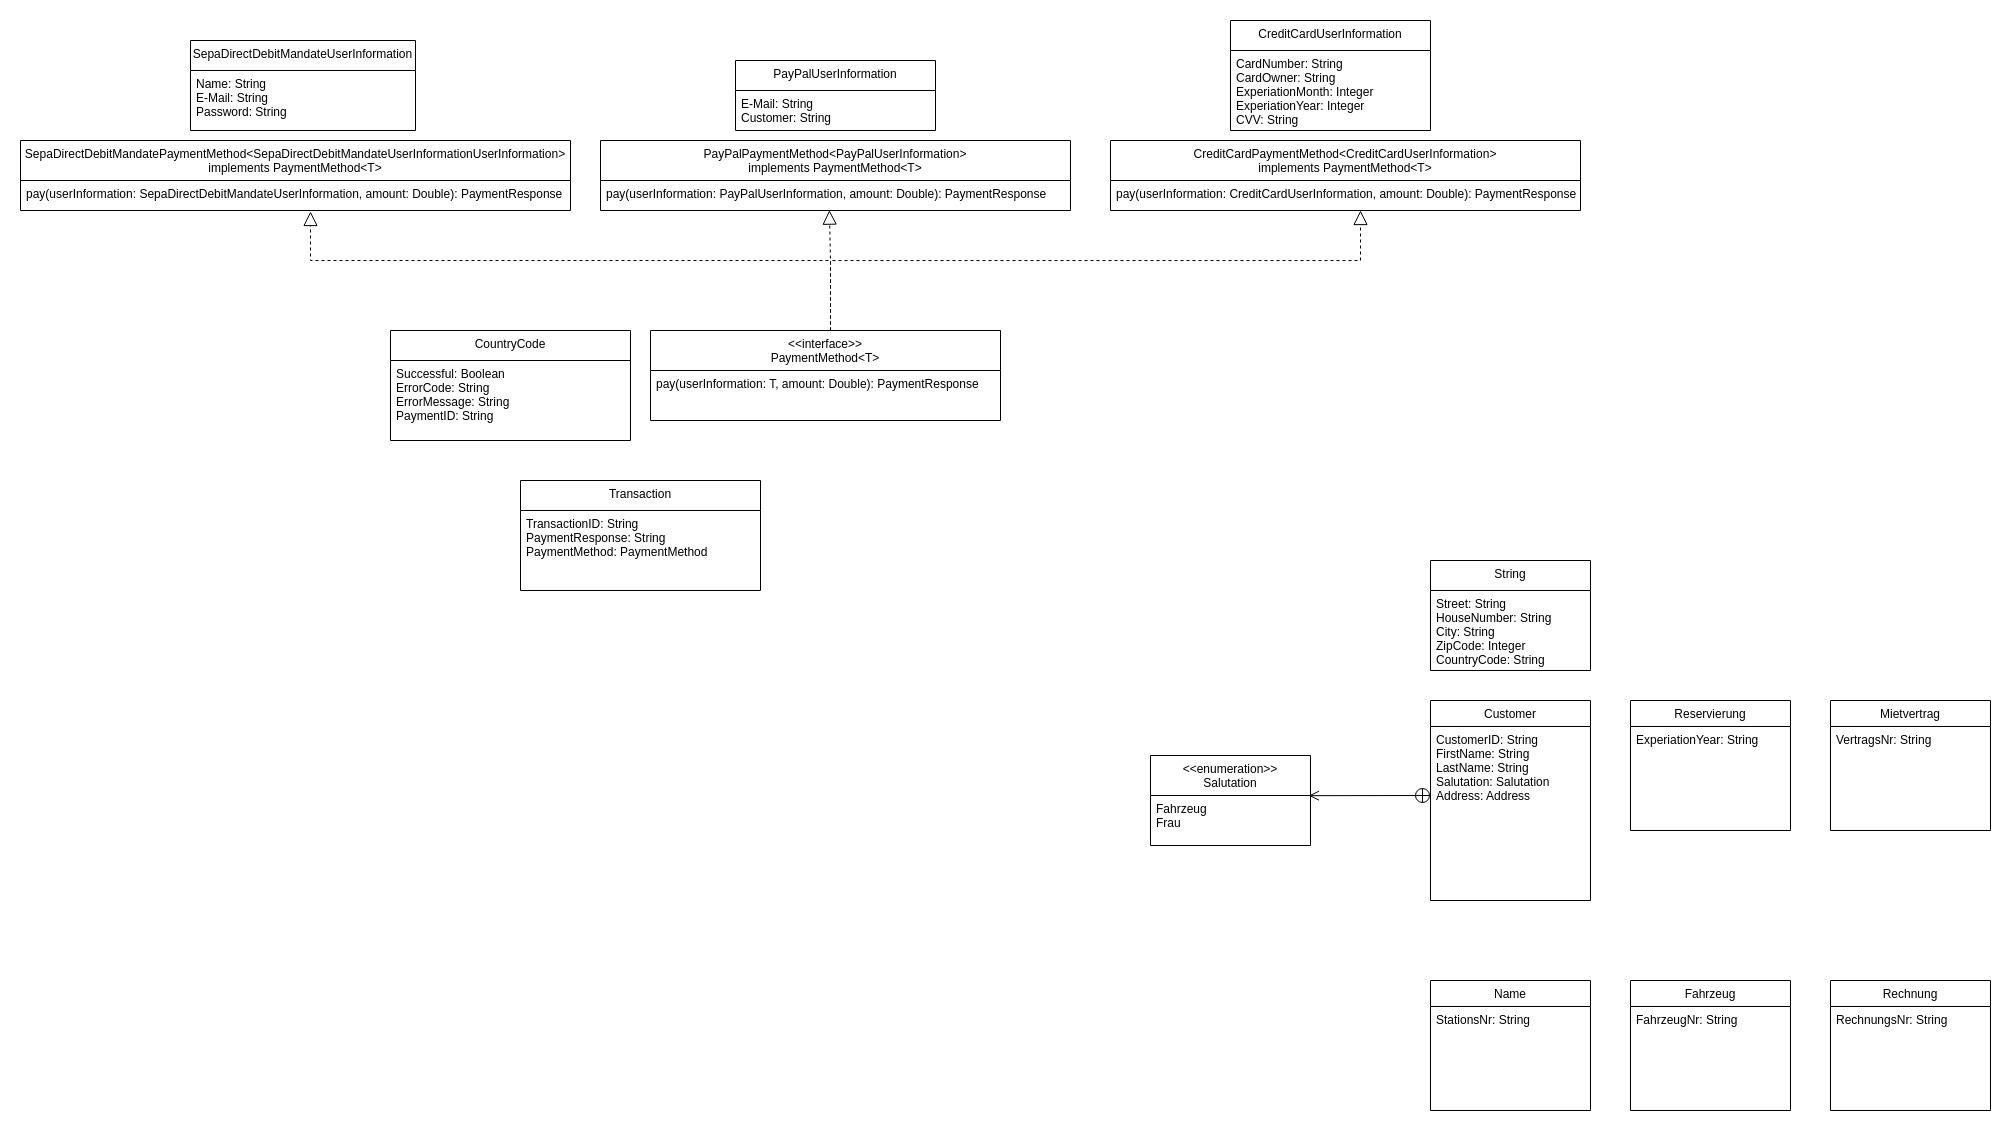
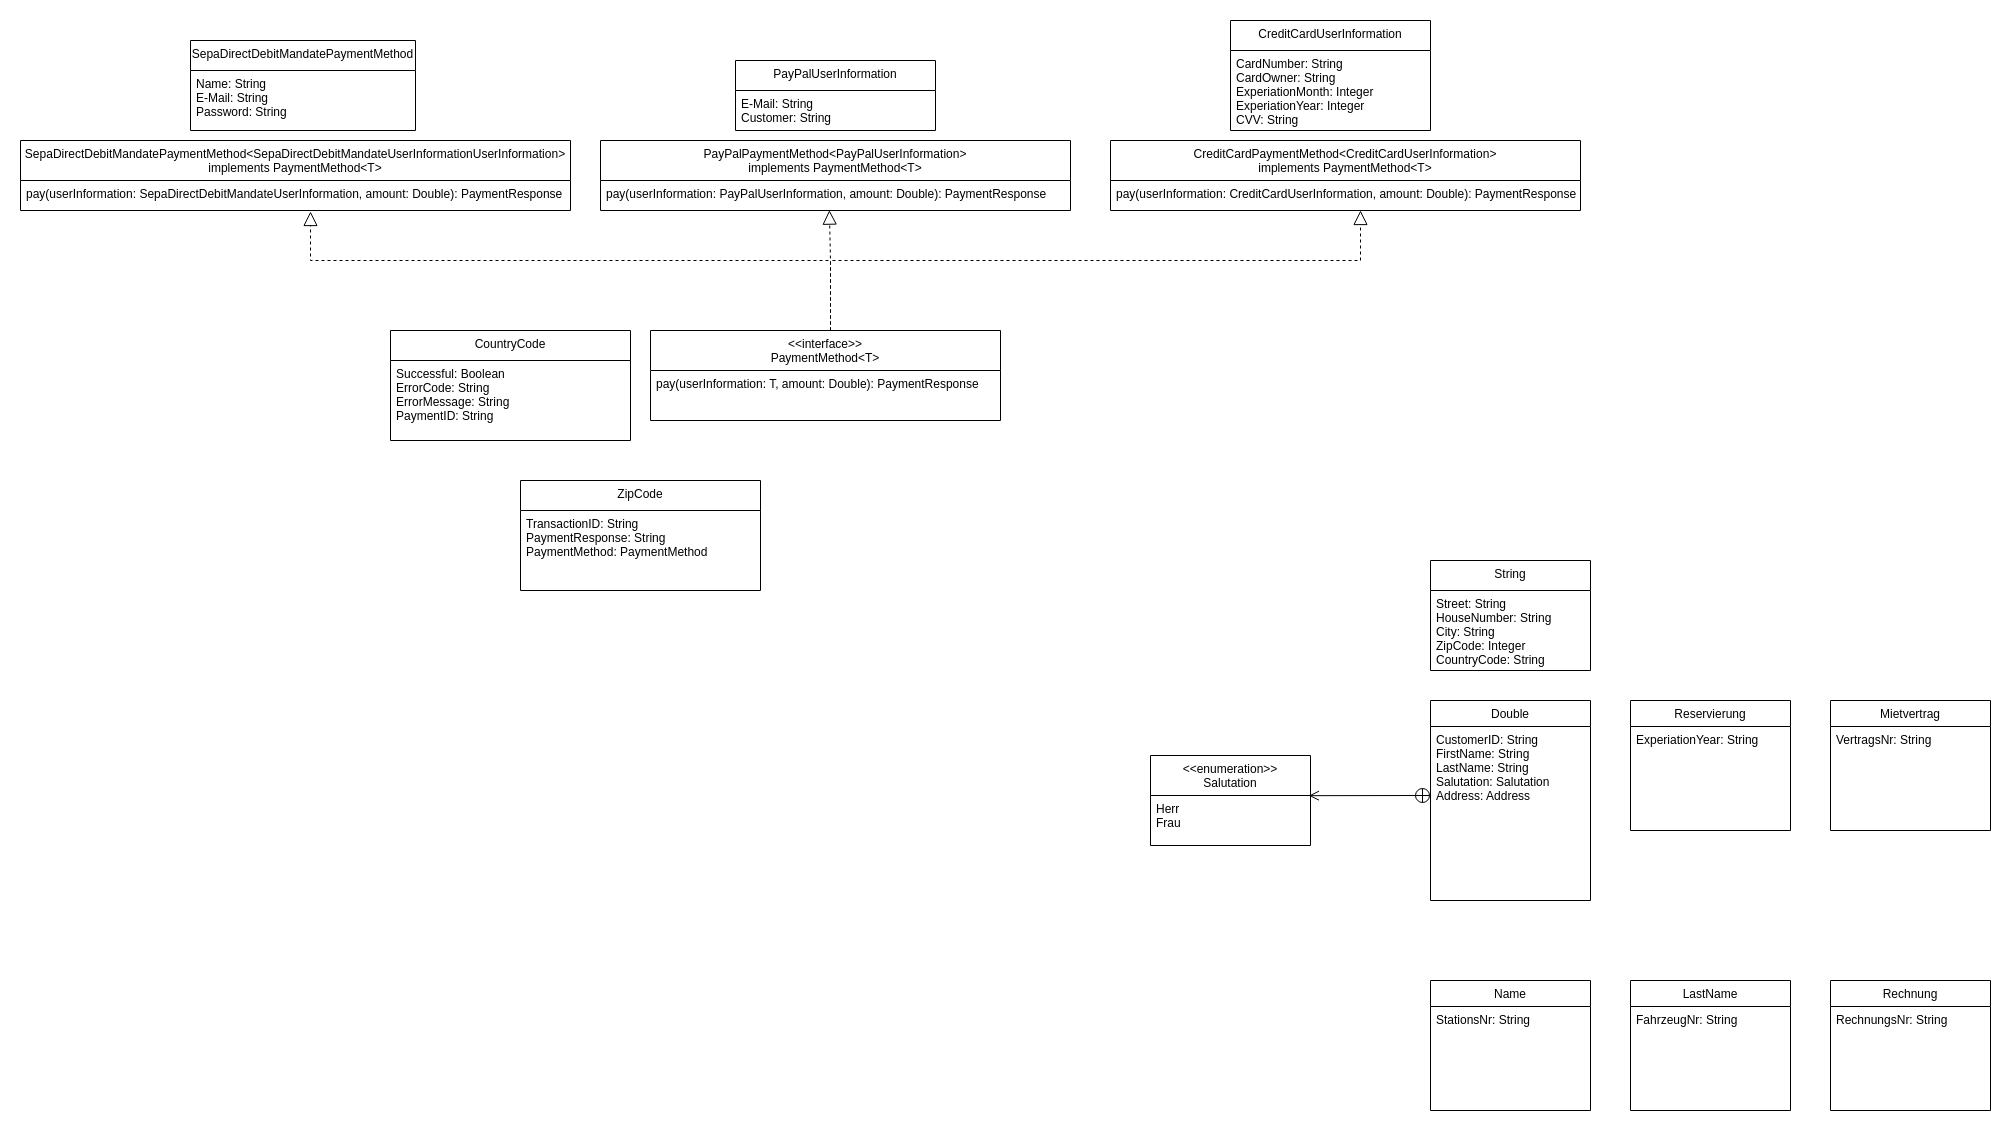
node "SepaDirectDebitMandateUserInformation": label "SepaDirectDebitMandateUserInformation" -> "SepaDirectDebitMandatePaymentMethod"
node "Transaction": label "Transaction" -> "ZipCode"
node "Customer": label "Customer" -> "Double"
node "Fahrzeug Frau": label "Fahrzeug Frau" -> "Herr Frau"
node "Fahrzeug": label "Fahrzeug" -> "LastName"
